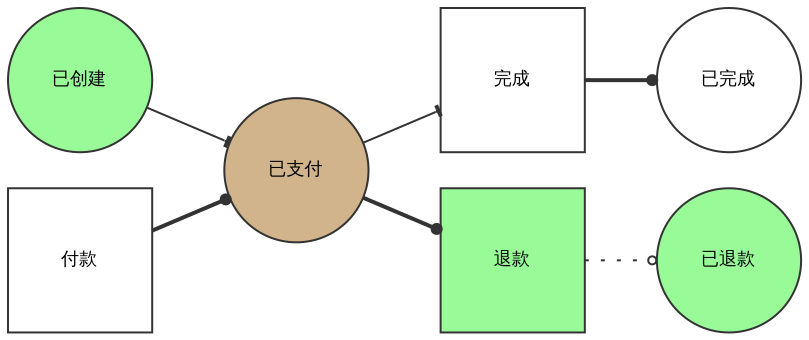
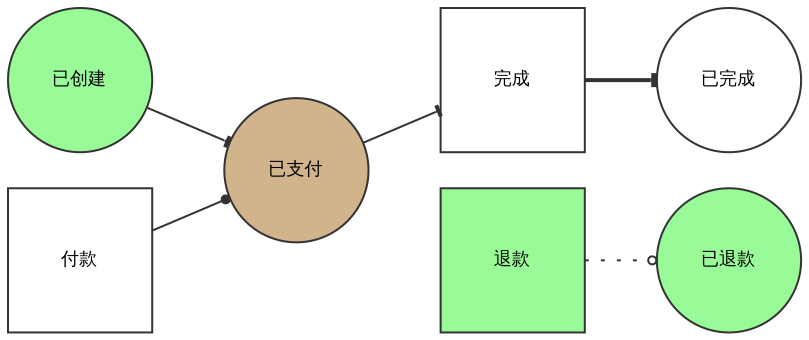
edge "完成" -> "已完成": arrowhead dot -> tee
edge "已支付" -> "退款": removed
edge "付款" -> "已支付": style bold -> solid
